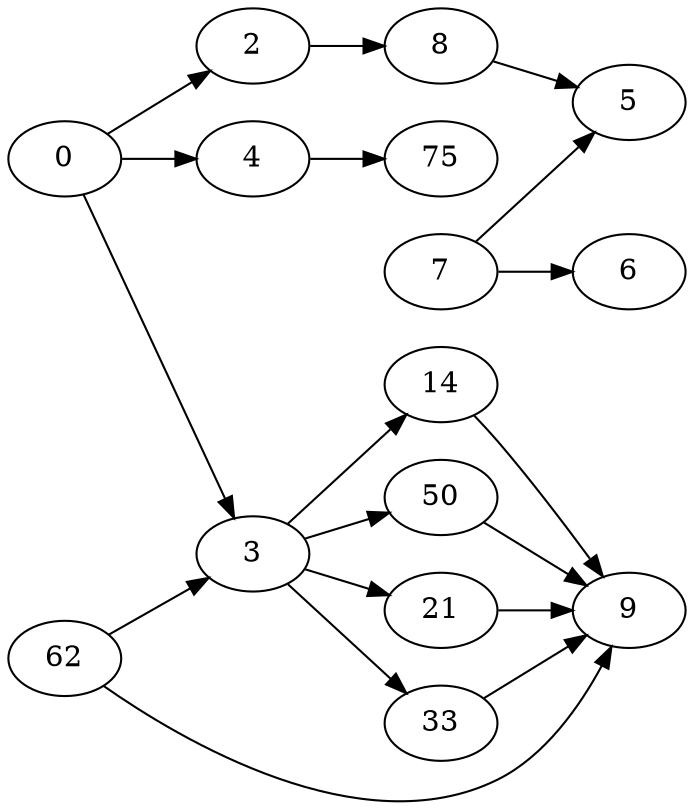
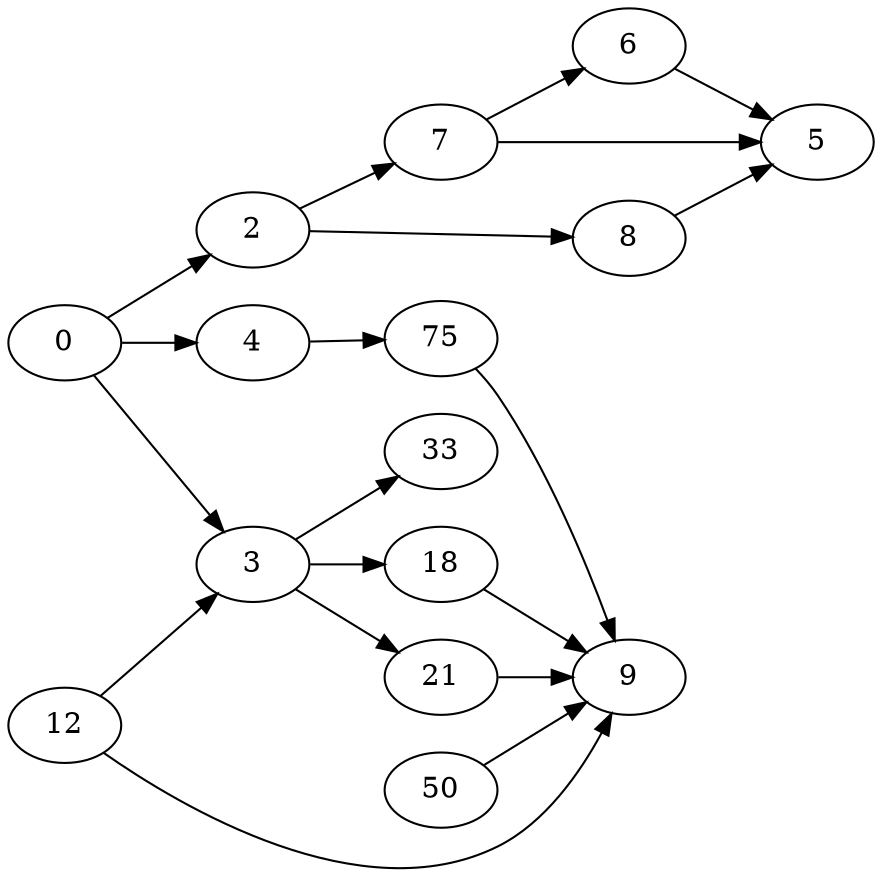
edge "6" -> "5": added
edge "2" -> "7": added
node "14": label "14" -> "18"
edge "3" -> "50": removed
node "62": label "62" -> "12"
edge "33" -> "9": now "75" -> "9"
